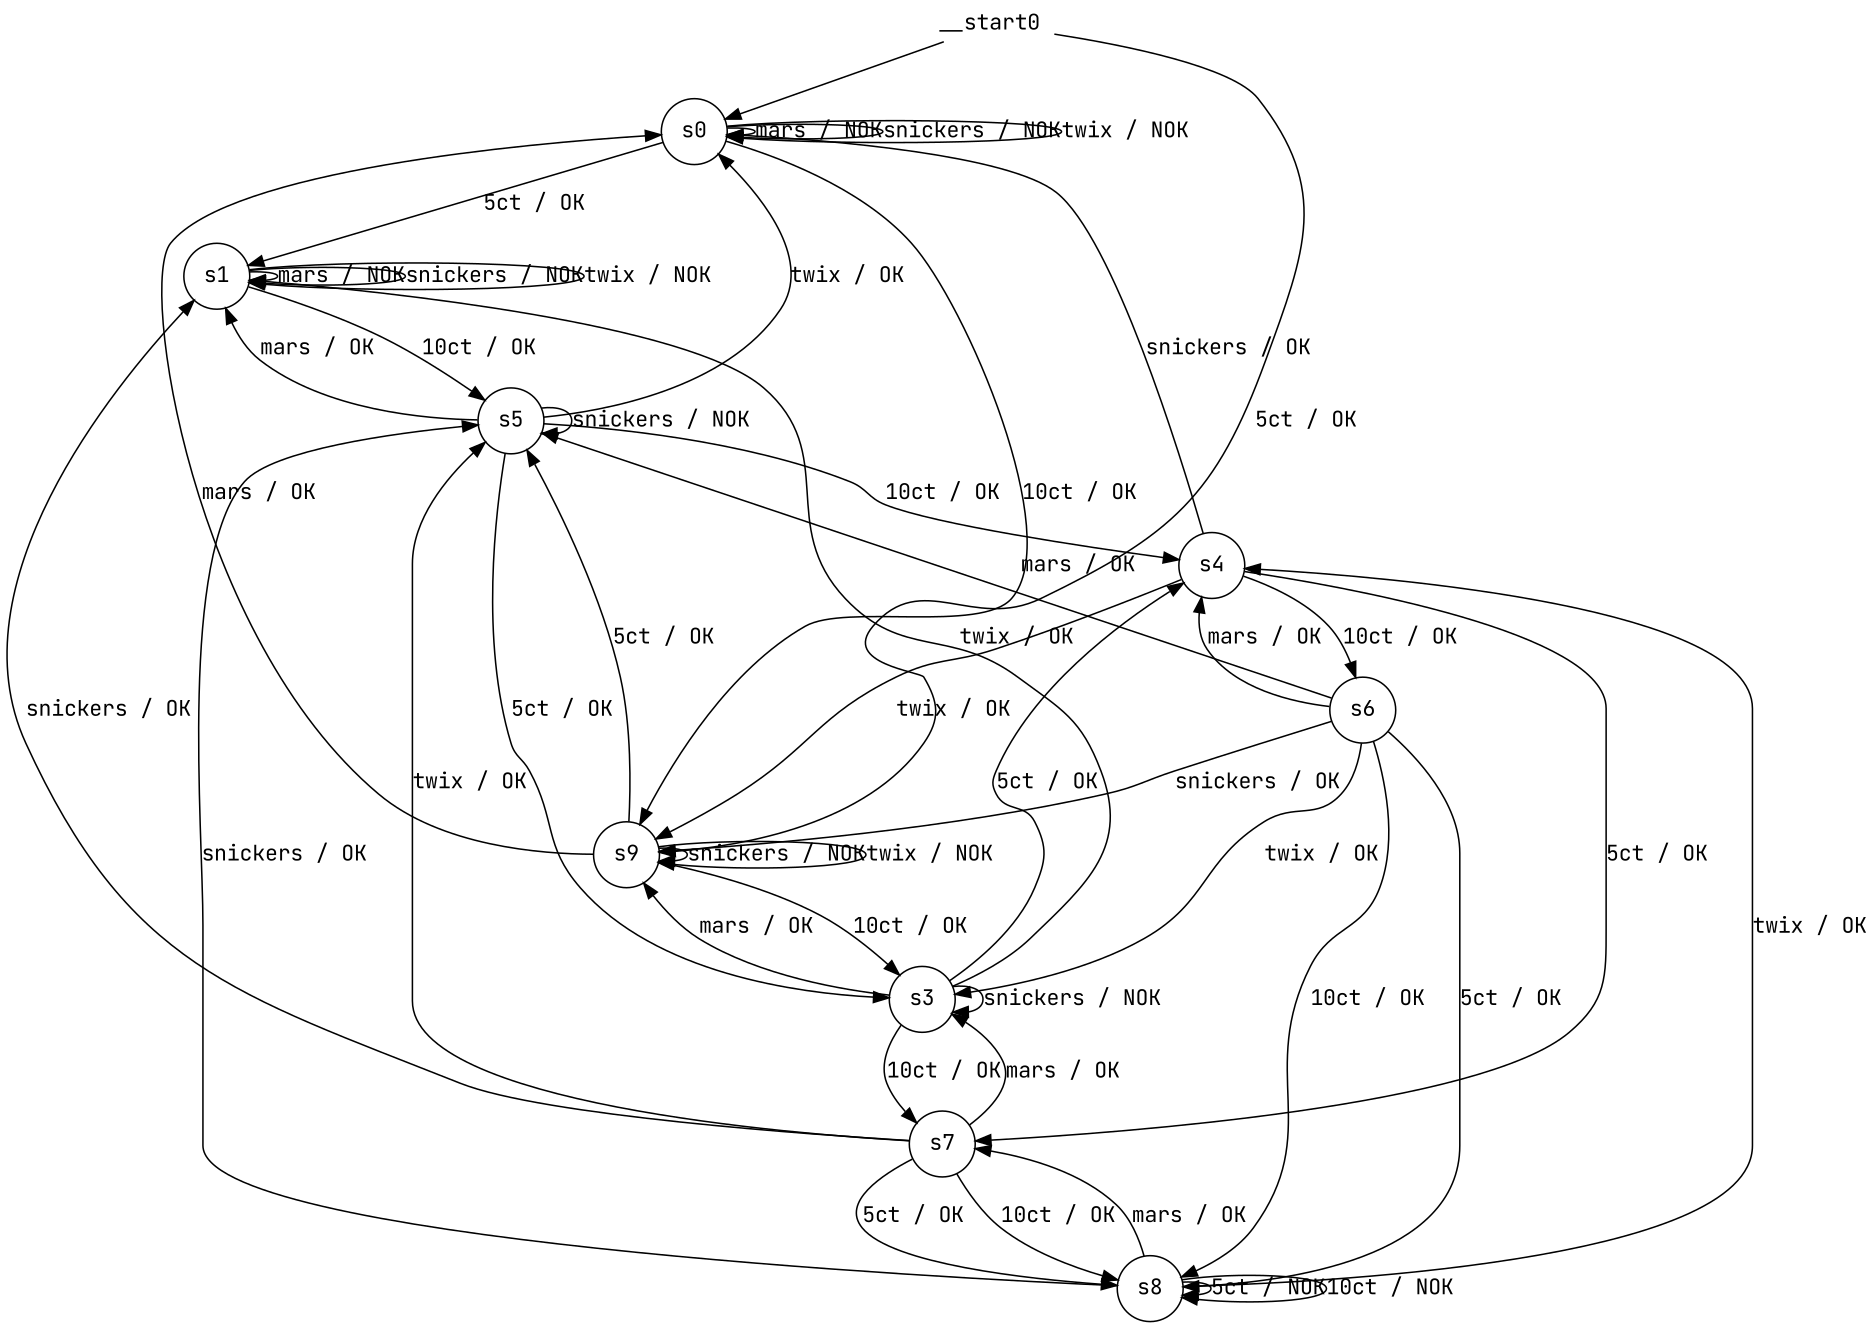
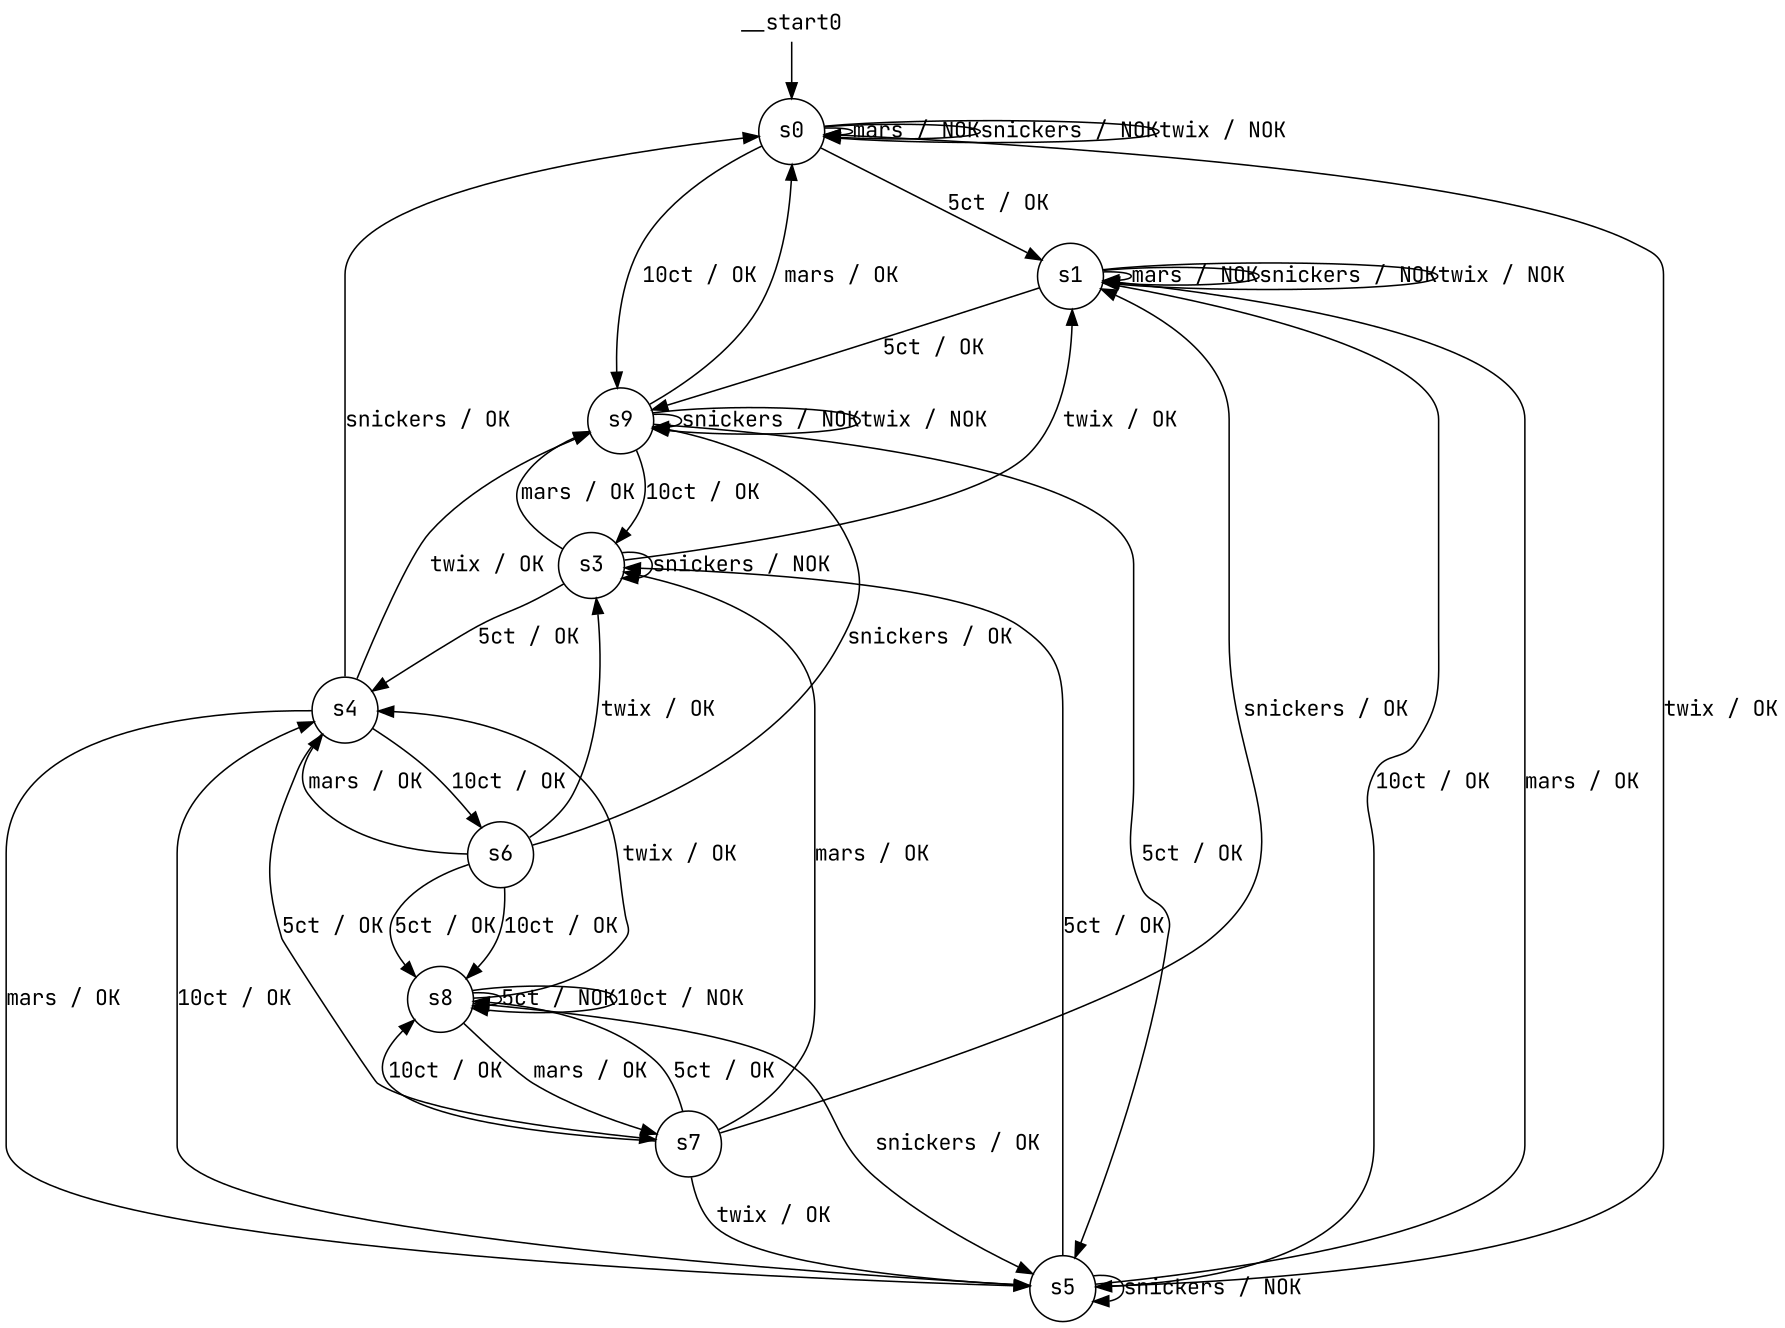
edge "__start0" -> "s9": now "s1" -> "s9"
edge "s6" -> "s5": now "s4" -> "s5"
edge "s3" -> "s7": removed, label "10ct / OK"
